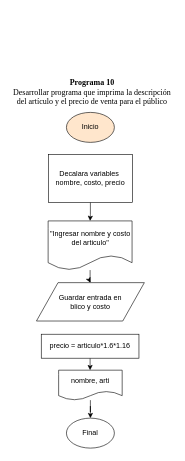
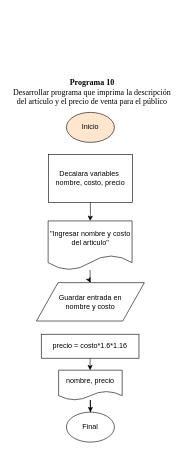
node "Guardar entrada en blico y costo": label "Guardar entrada en blico y costo" -> "Guardar entrada en nombre y costo"
node "precio = articulo*1.6*1.16": label "precio = articulo*1.6*1.16" -> "precio = costo*1.6*1.16"
node "nombre, arti": label "nombre, arti" -> "nombre, precio"
node "Final": moved (90, 434) -> (90, 428)
